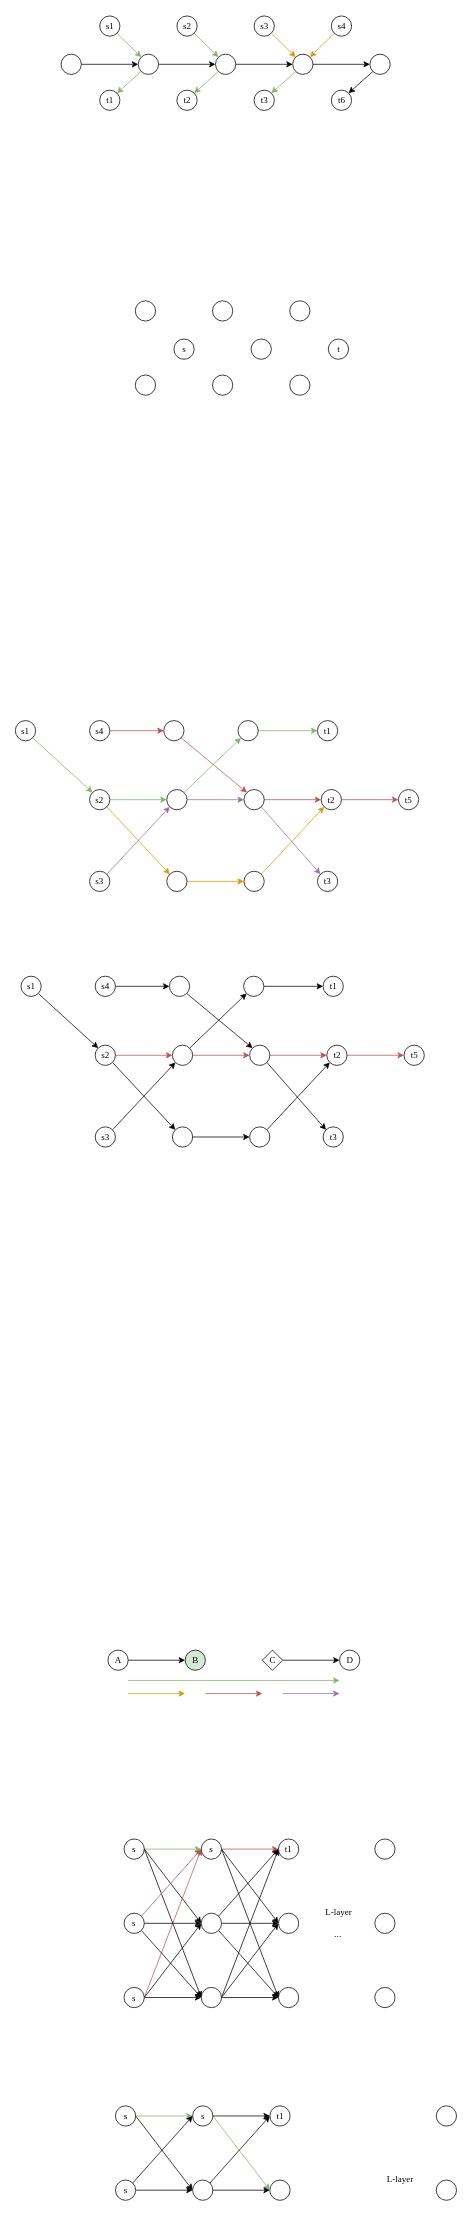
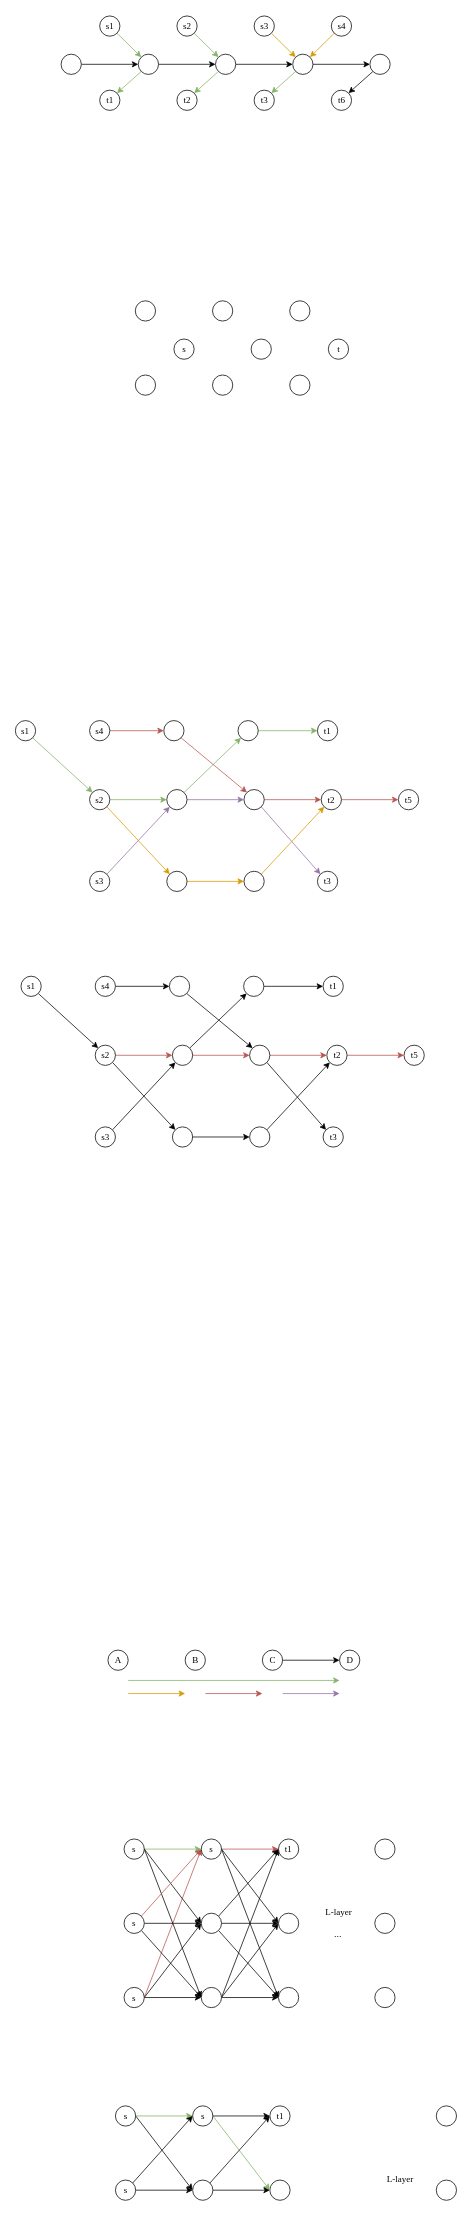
edge "A" -> "B": removed
node "B": fillcolor #d5e8d4 -> #ffffff
node "C": shape diamond -> ellipse
